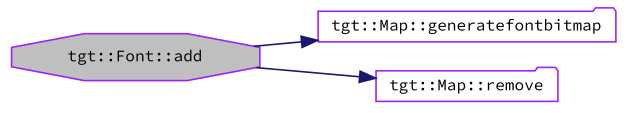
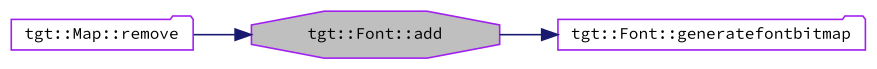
node "tgt::Map::generatefontbitmap": label "tgt::Map::generatefontbitmap" -> "tgt::Font::generatefontbitmap"
edge "tgt::Font::add" -> "tgt::Map::remove": reversed
